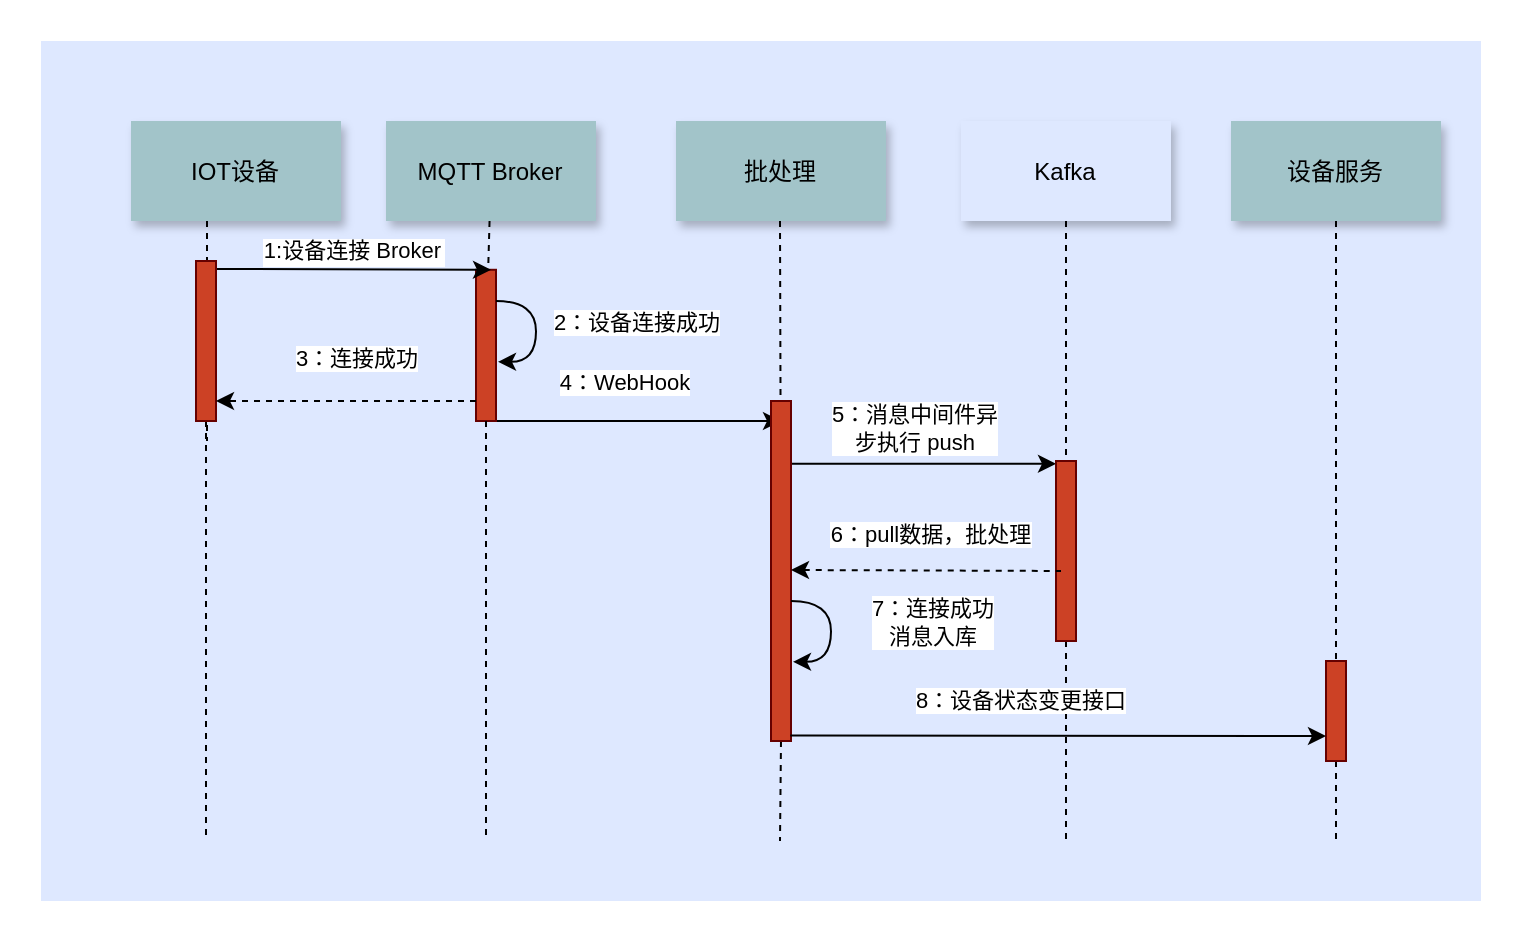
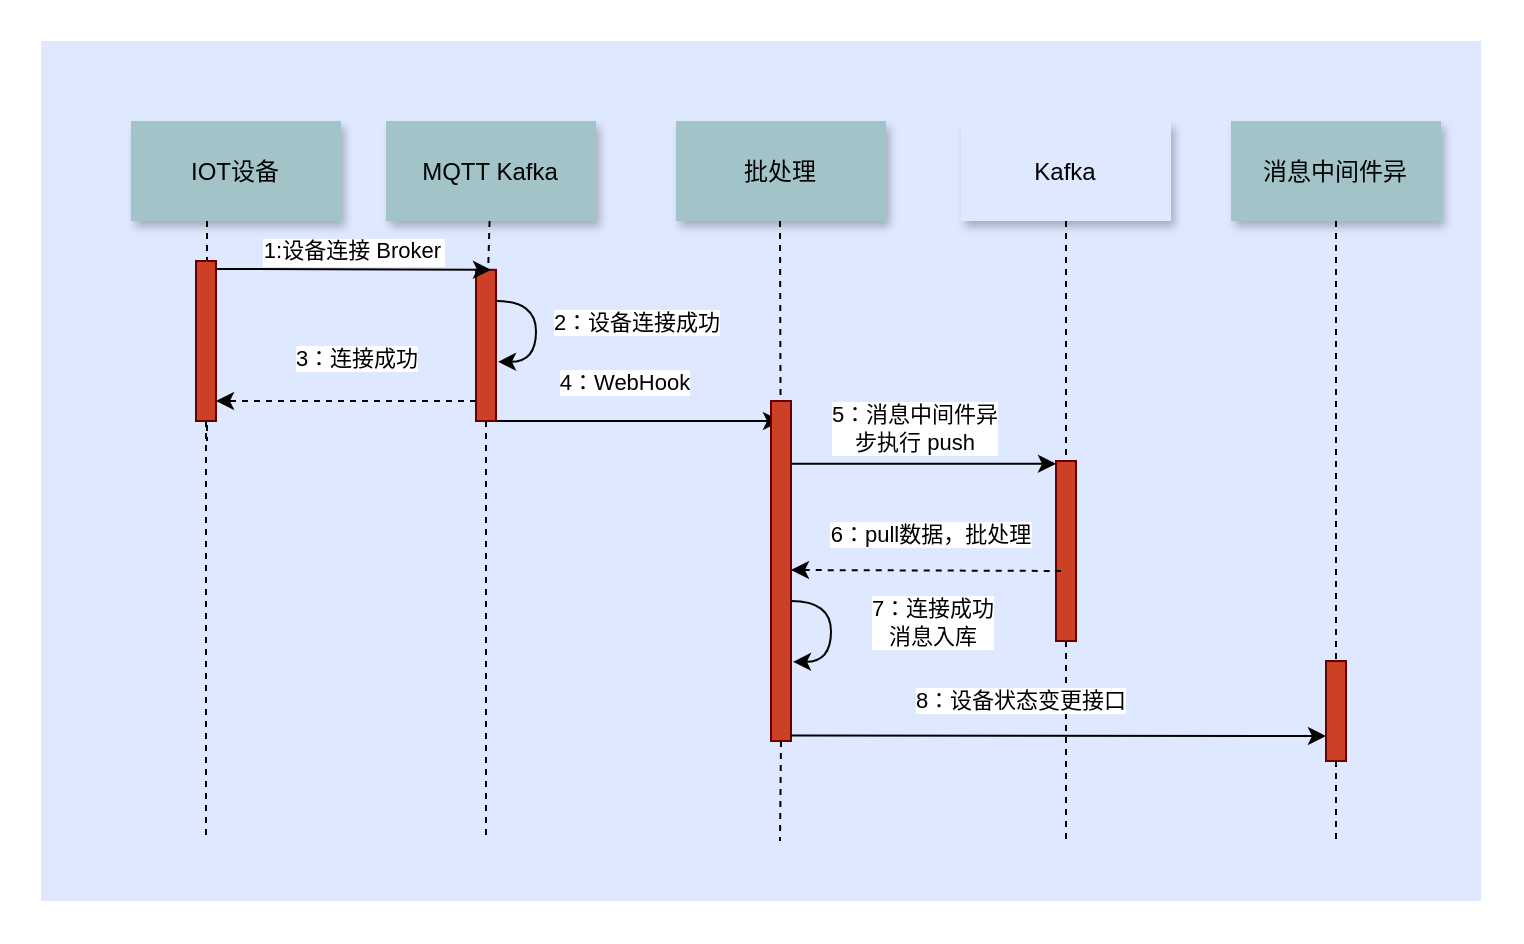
node "MQTT Broker": label "MQTT Broker" -> "MQTT Kafka"
node "设备服务": label "设备服务" -> "消息中间件异"
